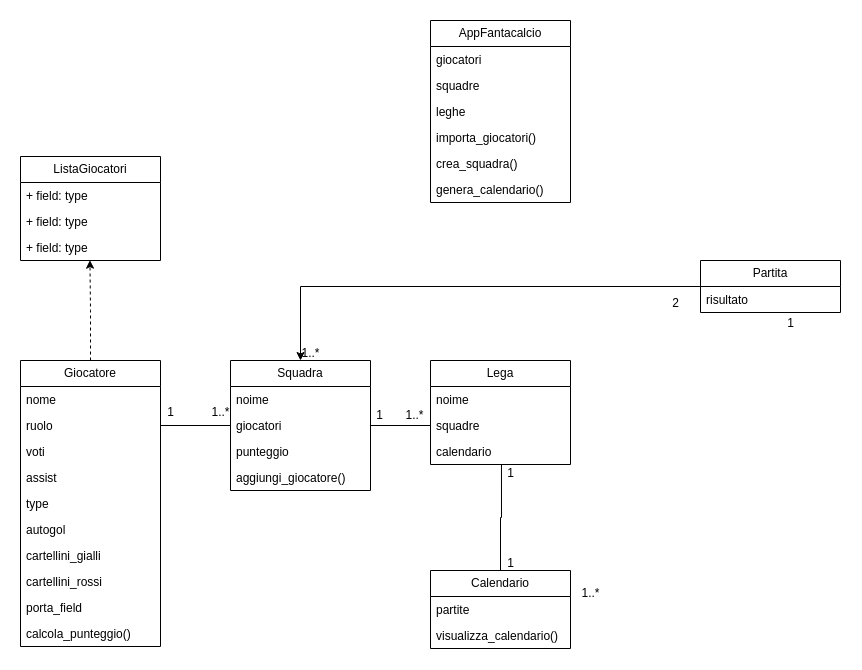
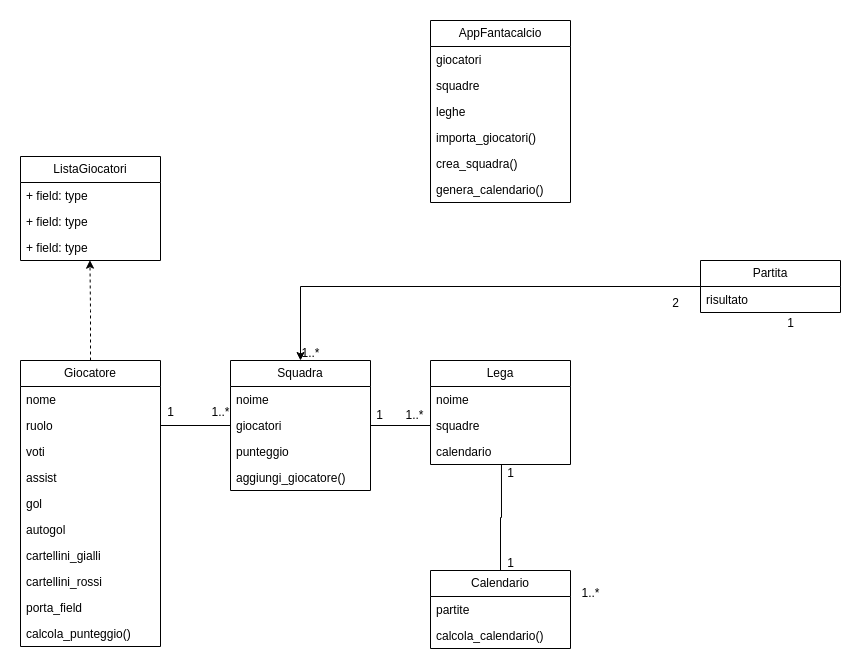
node "type": label "type" -> "gol"
node "visualizza_calendario()": label "visualizza_calendario()" -> "calcola_calendario()"
